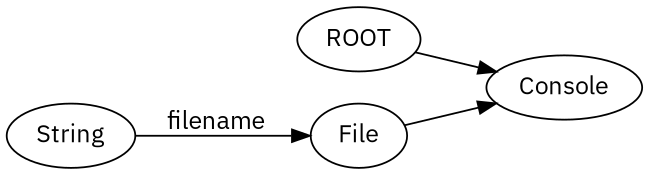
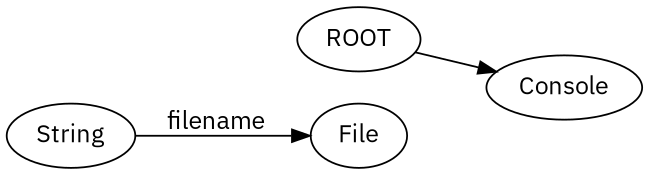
edge "File" -> "Console": removed
